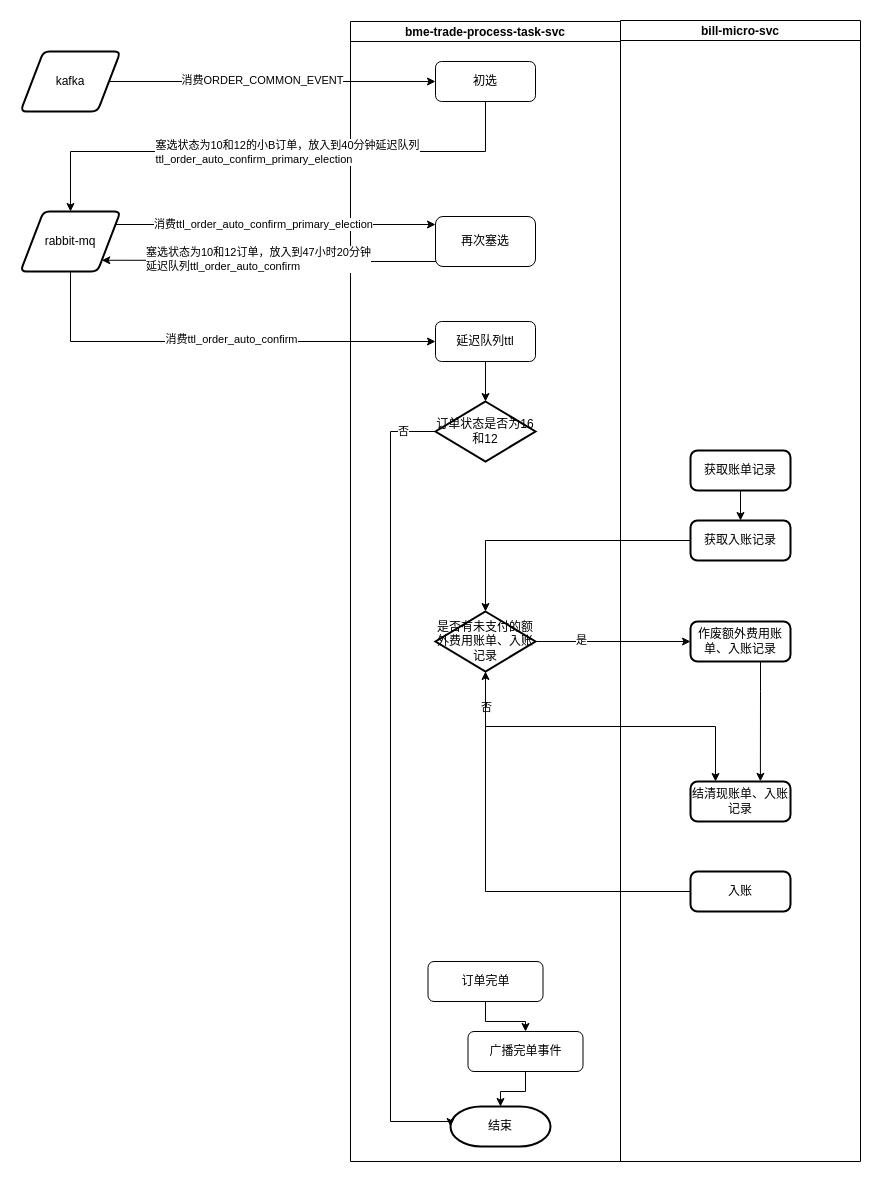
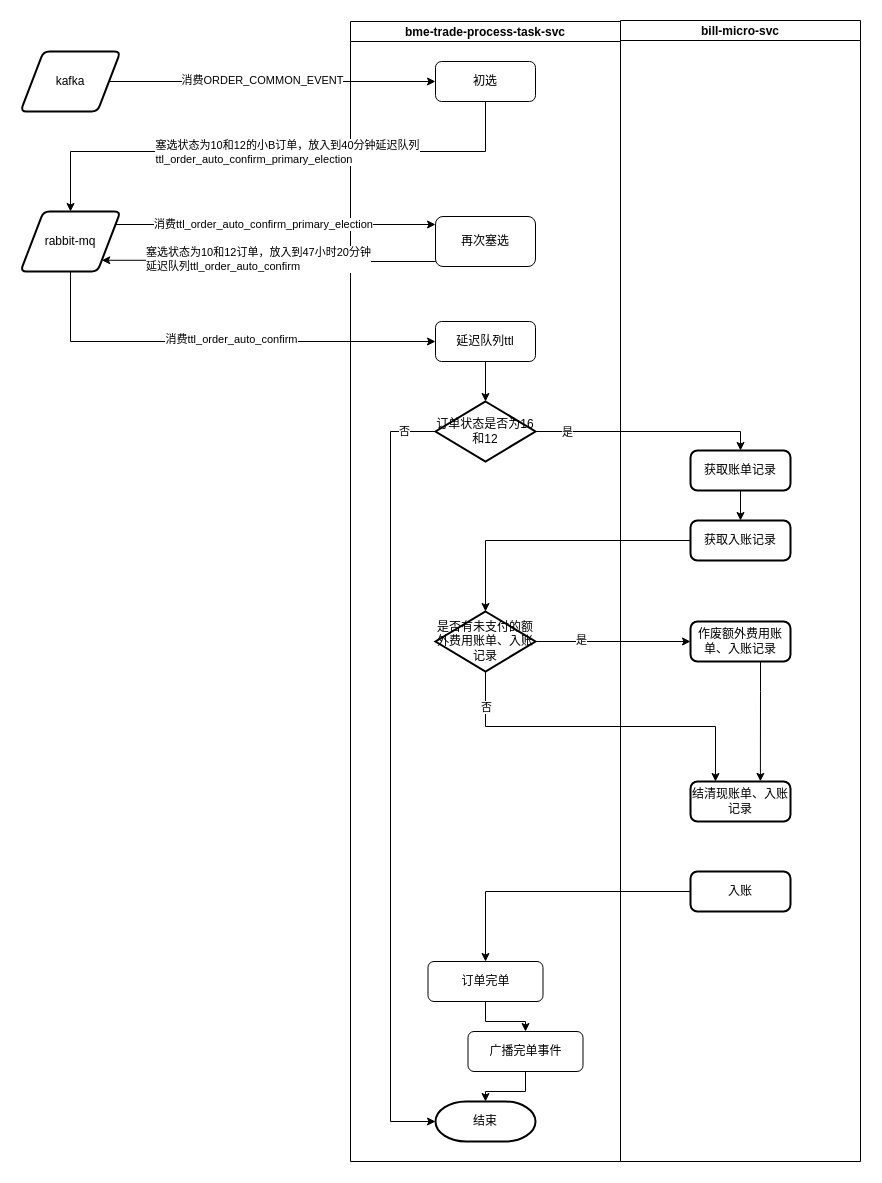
edge "订单状态是否为16和12" -> "获取账单记录": added, label "是"
edge "入账" -> "是否有未支付的额外费用账单、入账记录": now "入账" -> "订单完单"
node "结束": moved (501, 1127) -> (486, 1122)
